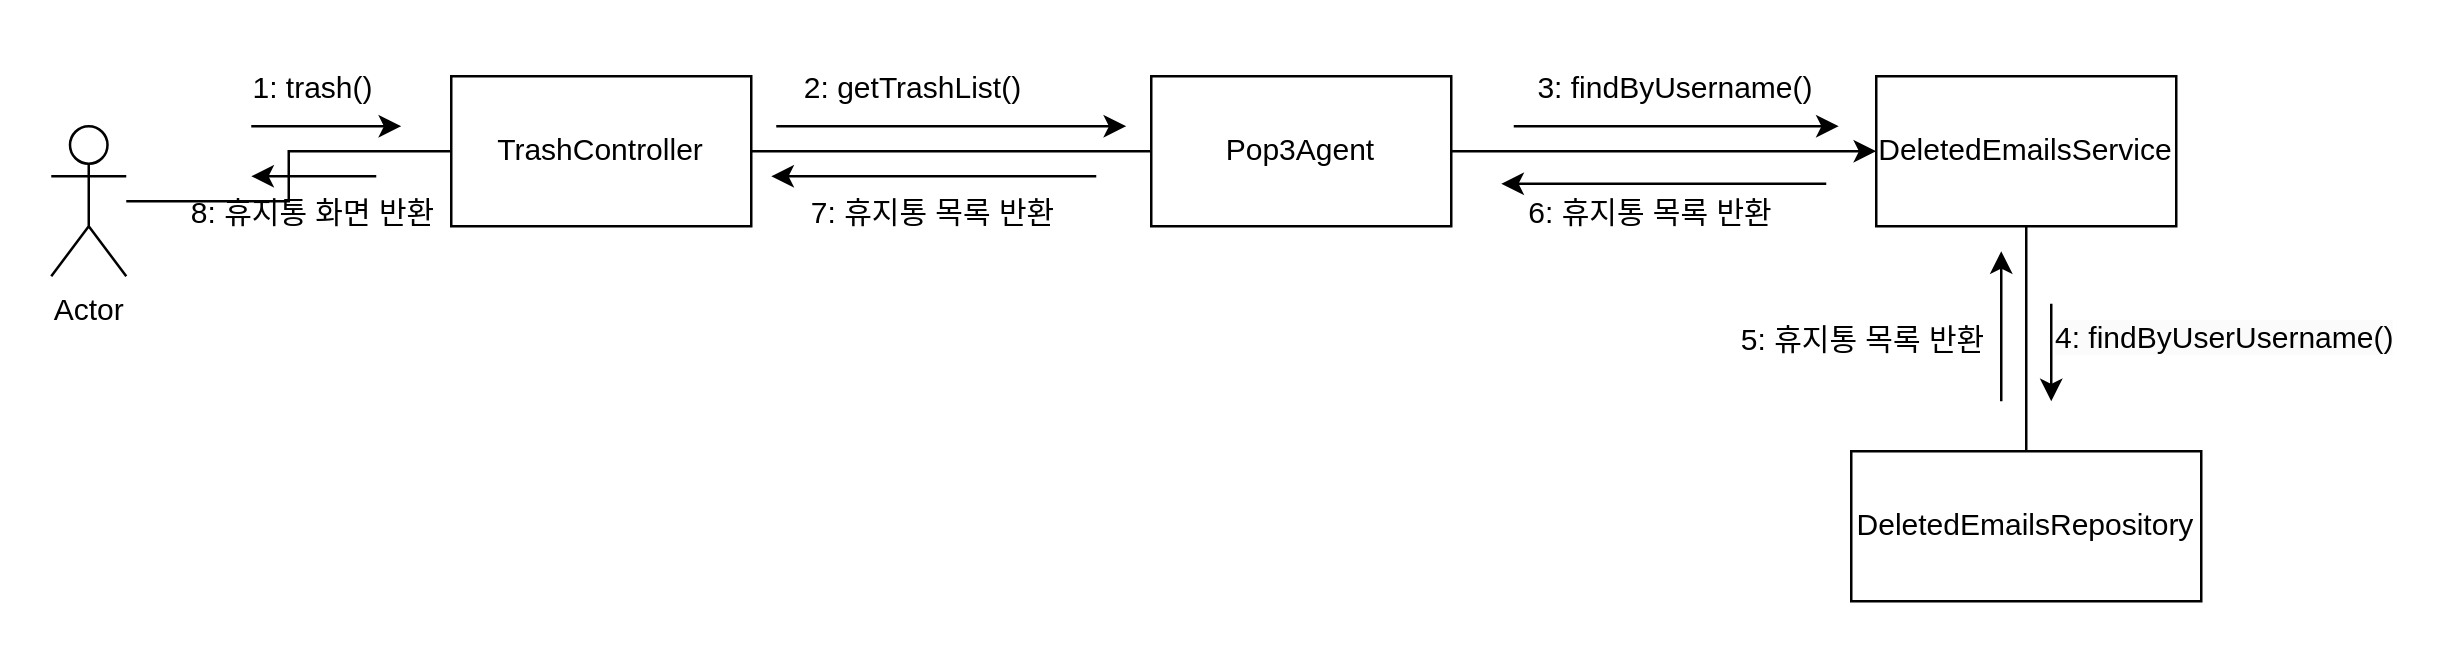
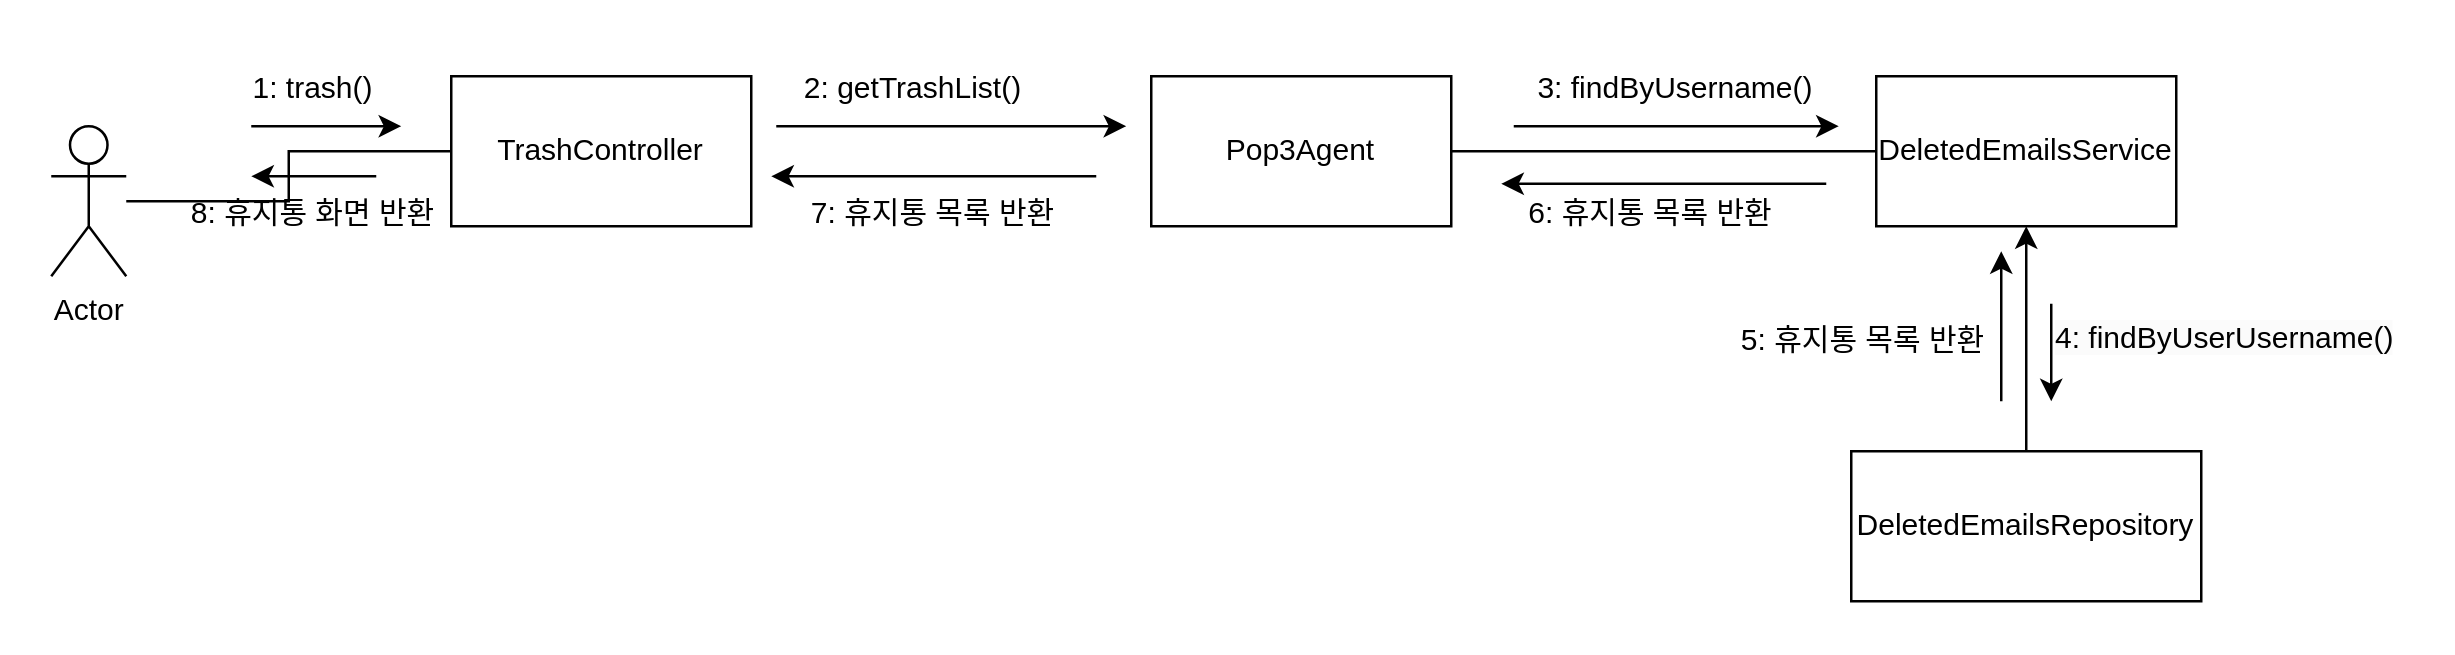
edge "TrashController" -- "Pop3Agent": removed
edge "Pop3Agent" -> "DeletedEmailsService": arrowhead classic -> none
edge "DeletedEmailsService" -- "DeletedEmailsRepository": arrowhead none -> classic
